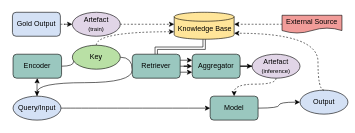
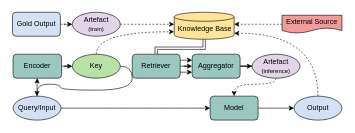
node "Key": moved (96, 57) -> (96, 66)
node "Output": moved (324, 102) -> (318, 108)
